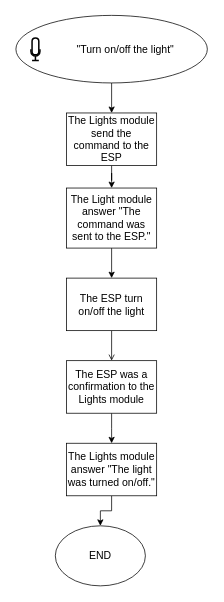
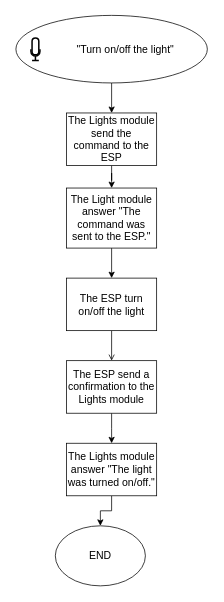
node "The ESP was a confirmation to the Lights module": label "The ESP was a confirmation to the Lights module" -> "The ESP send a confirmation to the Lights module"
